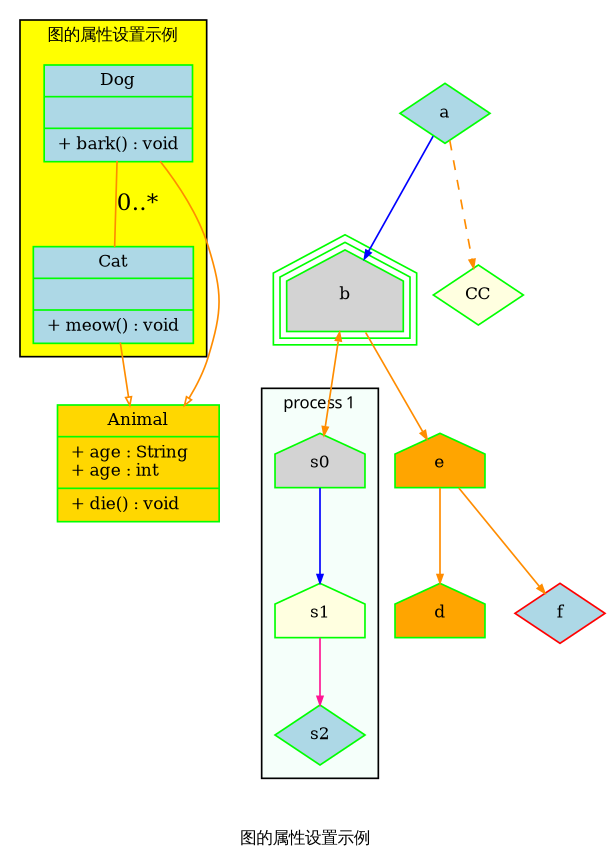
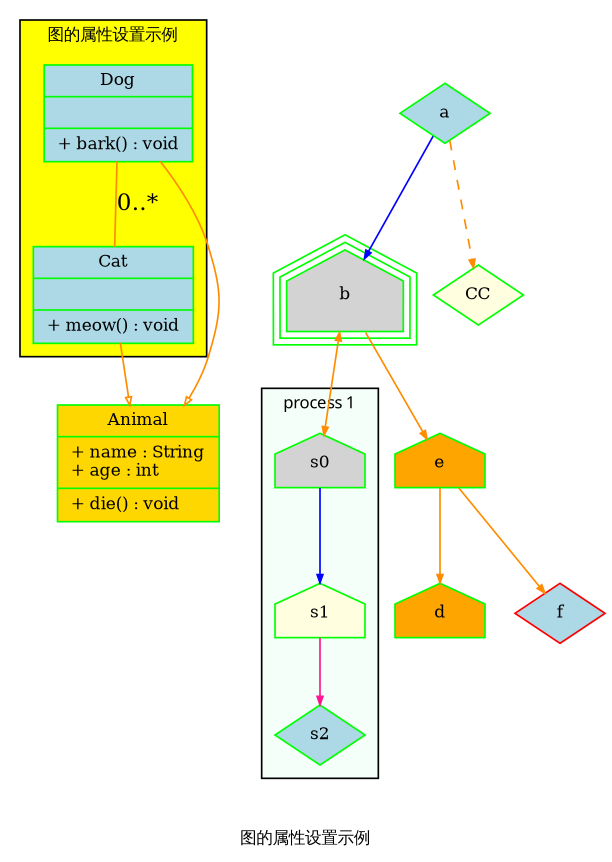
node "Animal": text "+ age : String" -> "+ name : String"
